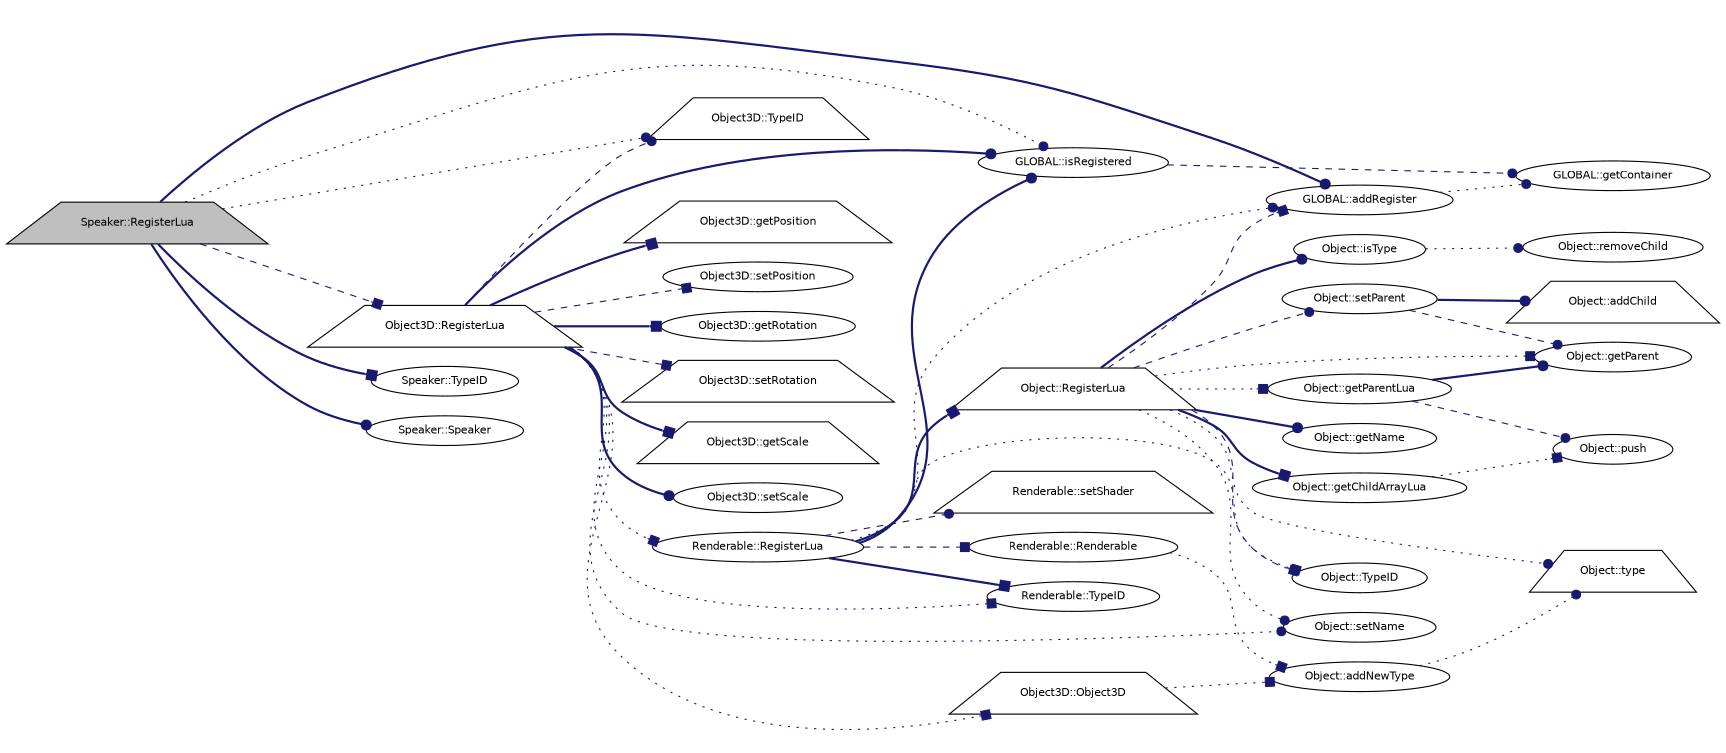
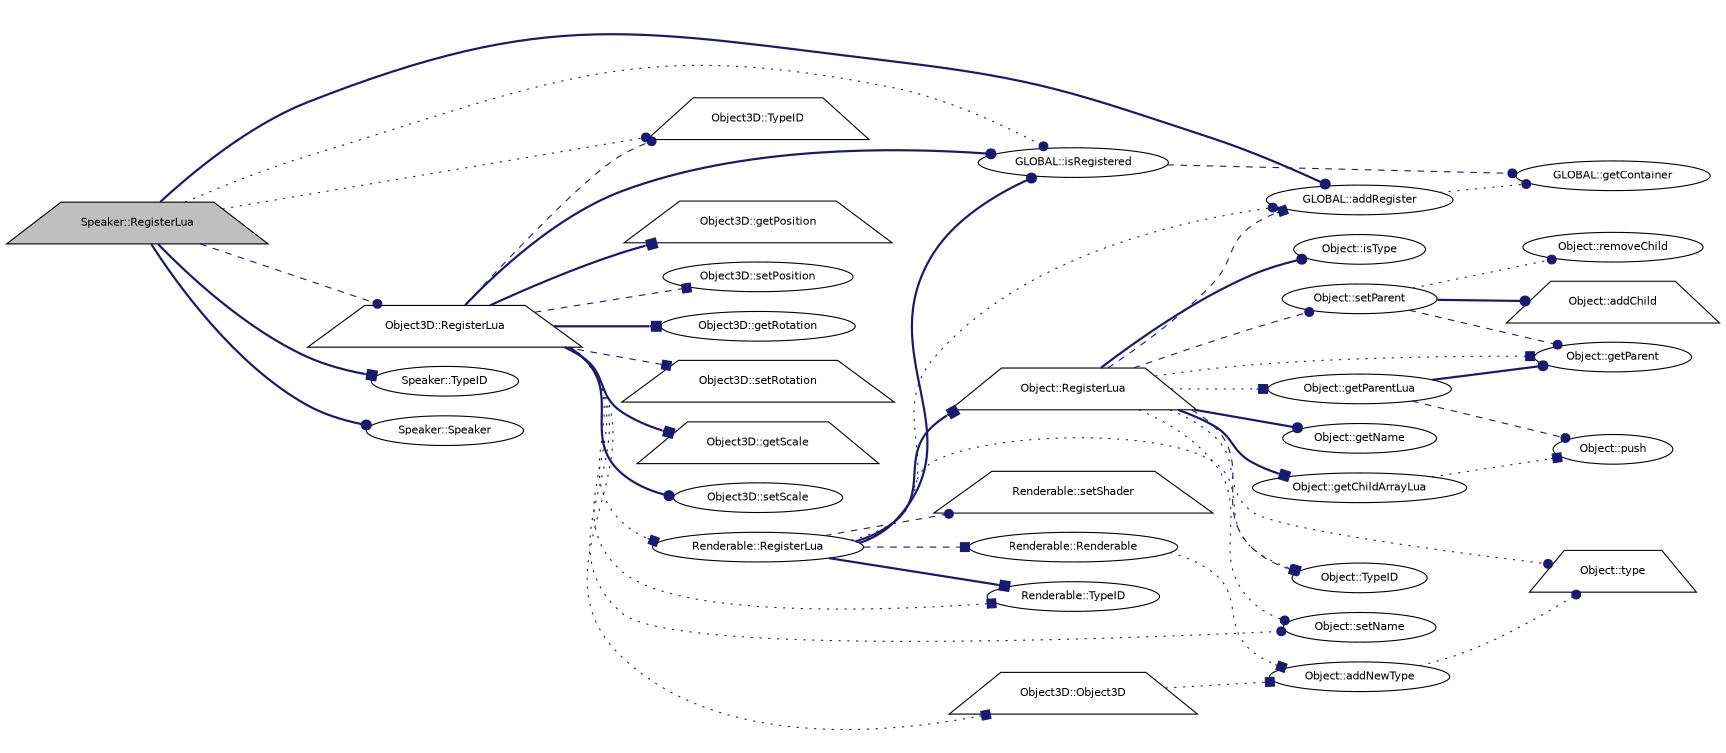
edge "Object::isType" -> "Object::removeChild": now "Object::setParent" -> "Object::removeChild"
edge "Speaker::RegisterLua" -> "Object3D::RegisterLua": arrowhead box -> dot
